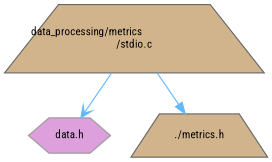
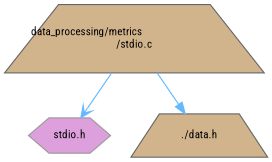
node "data.h": label "data.h" -> "stdio.h"
node "./metrics.h": label "./metrics.h" -> "./data.h"
